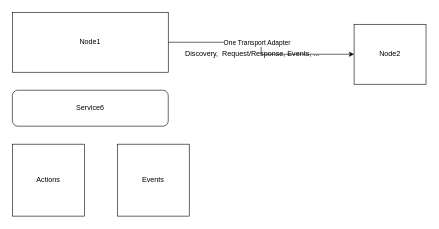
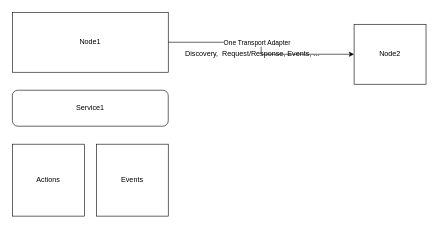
node "Service6": label "Service6" -> "Service1"
node "Events": moved (153, 180) -> (132, 180)
